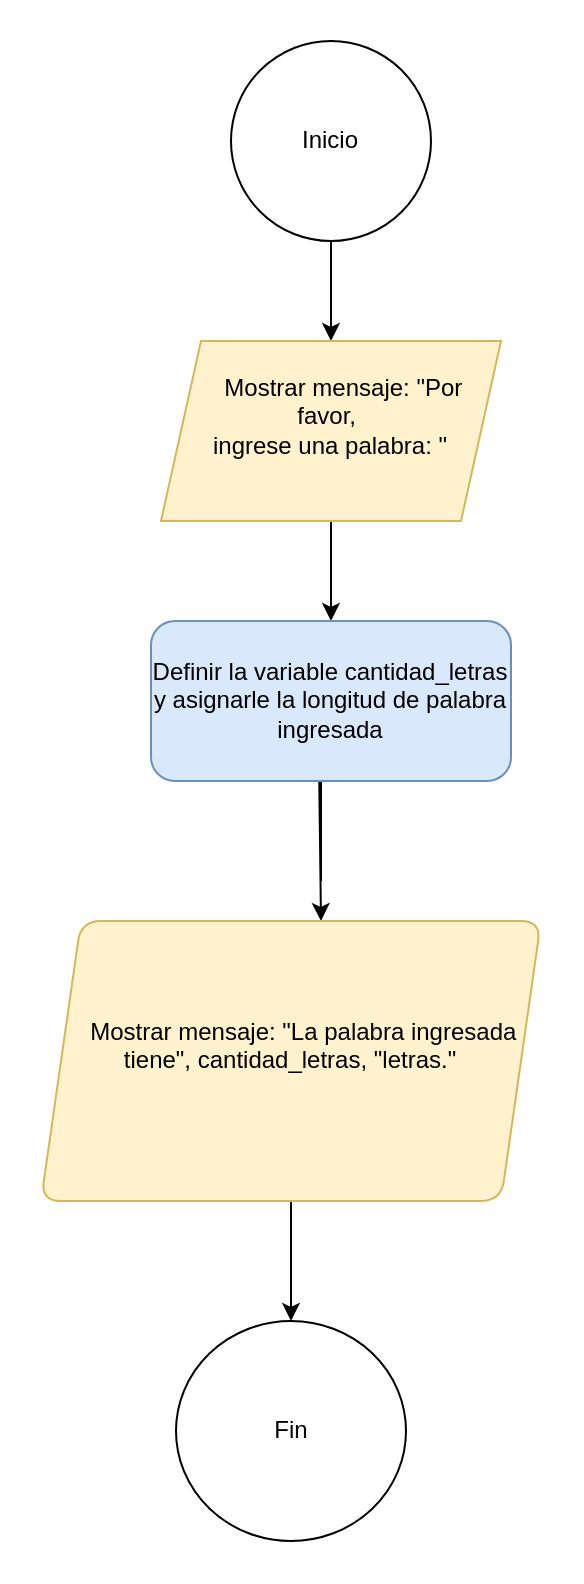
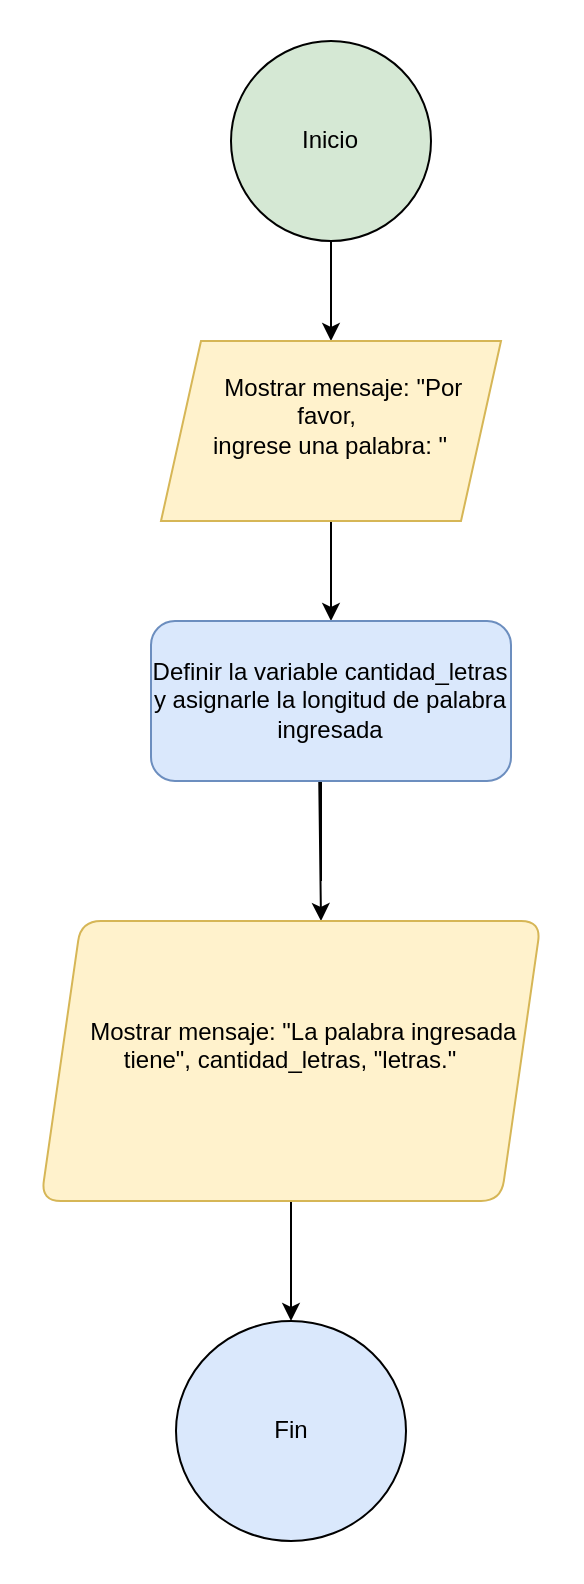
node "Inicio": fillcolor #ffffff -> #d5e8d4
node "Fin": fillcolor #ffffff -> #dae8fc
